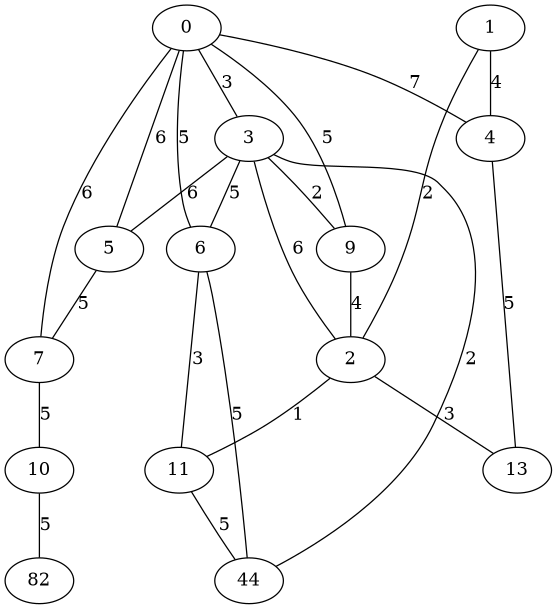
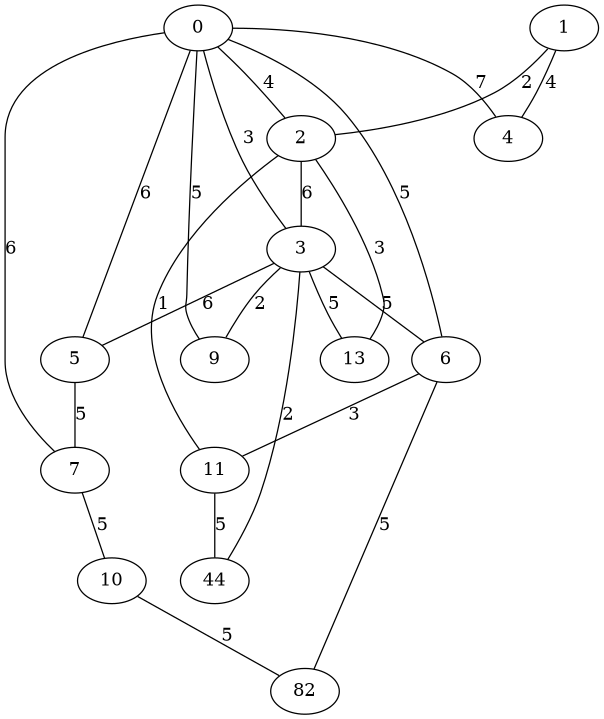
edge "9" -- "2": now "0" -- "2"
edge "4" -- "13": now "3" -- "13"
edge "6" -- "44": now "6" -- "82"
